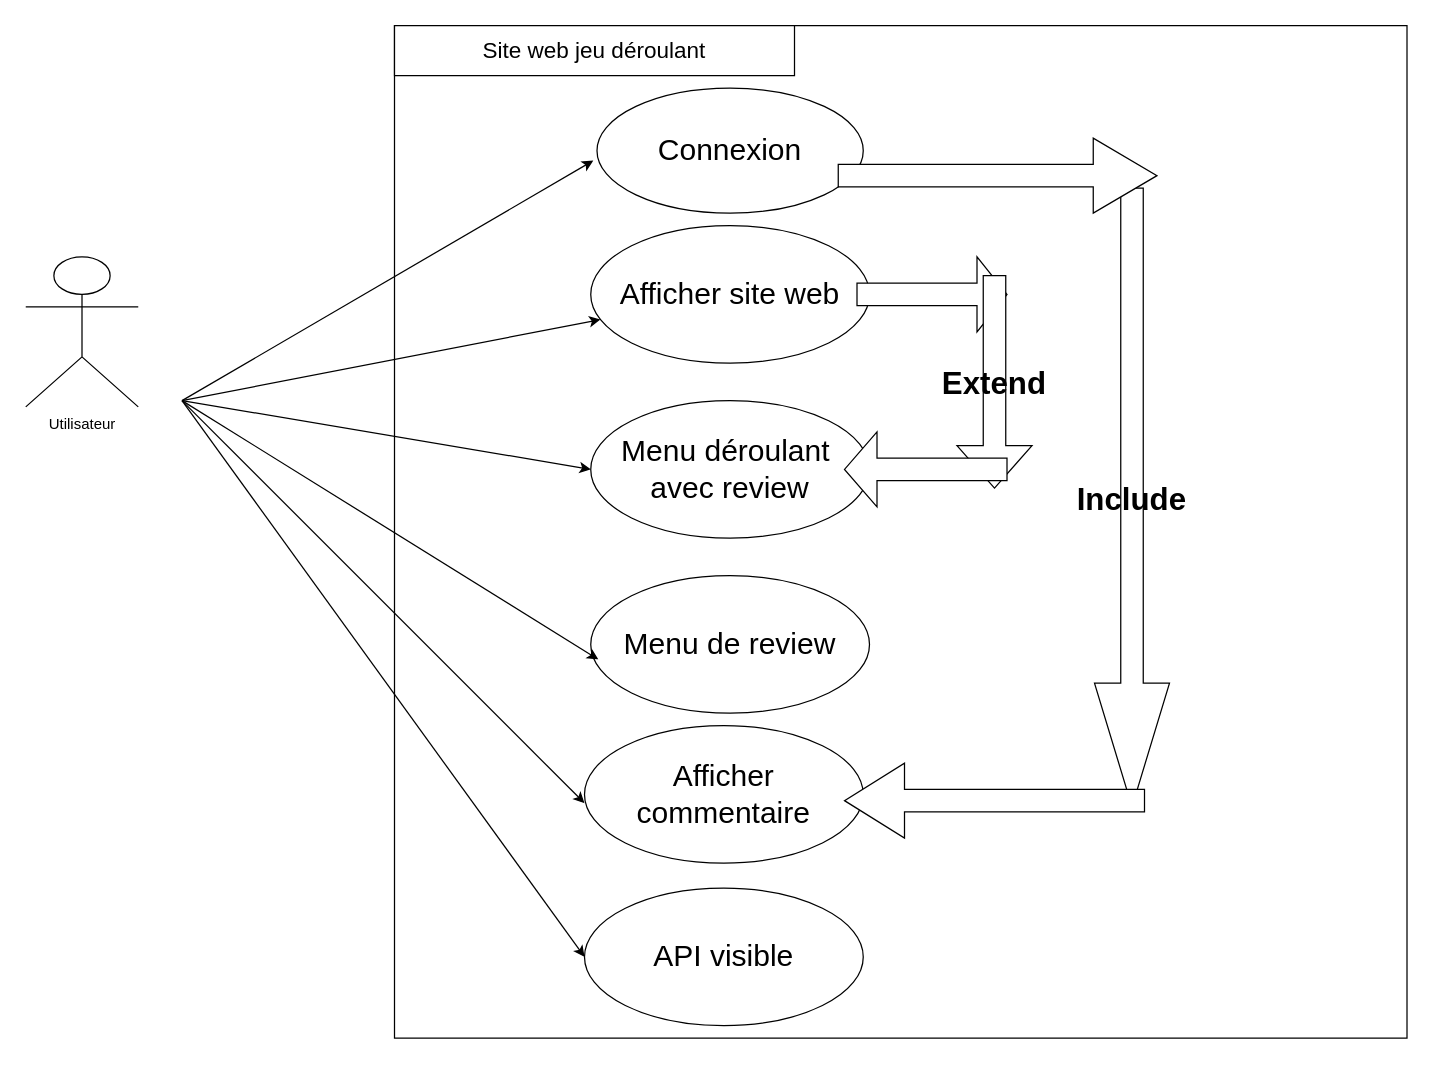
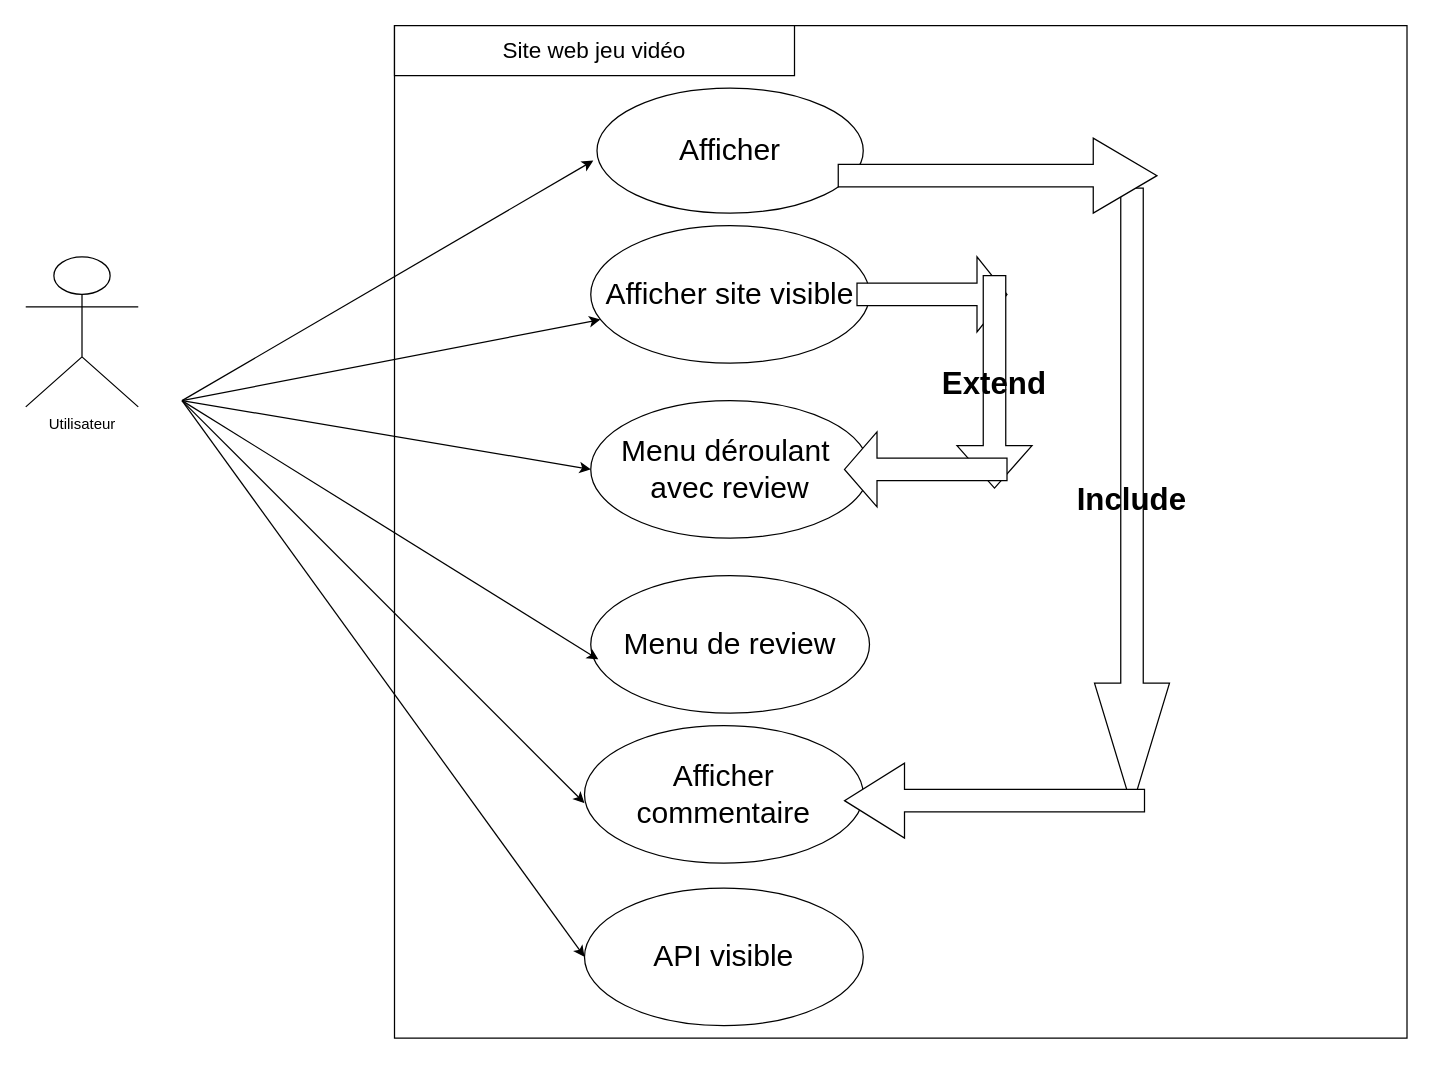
node "Site web jeu déroulant": label "Site web jeu déroulant" -> "Site web jeu vidéo"
node "Connexion": label "Connexion" -> "Afficher"
node "Afficher site web": label "Afficher site web" -> "Afficher site visible"
